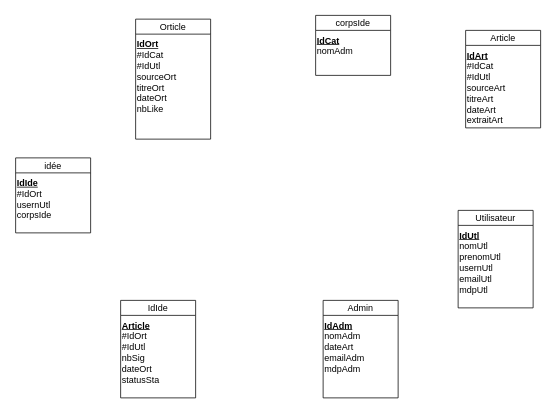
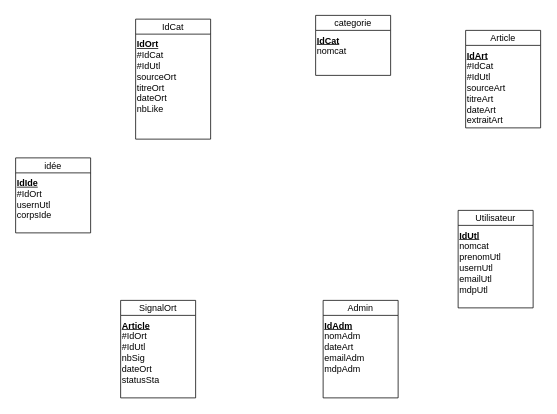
node "corpsIde": label "corpsIde" -> "categorie"
node "Orticle": label "Orticle" -> "IdCat"
node "IdCat nomAdm": label "IdCat nomAdm" -> "IdCat nomcat"
node "IdUtl nomUtl prenomUtl usernUtl emailUtl mdpUtl": label "IdUtl nomUtl prenomUtl usernUtl emailUtl mdpUtl" -> "IdUtl nomcat prenomUtl usernUtl emailUtl mdpUtl"
node "IdIde": label "IdIde" -> "SignalOrt"
